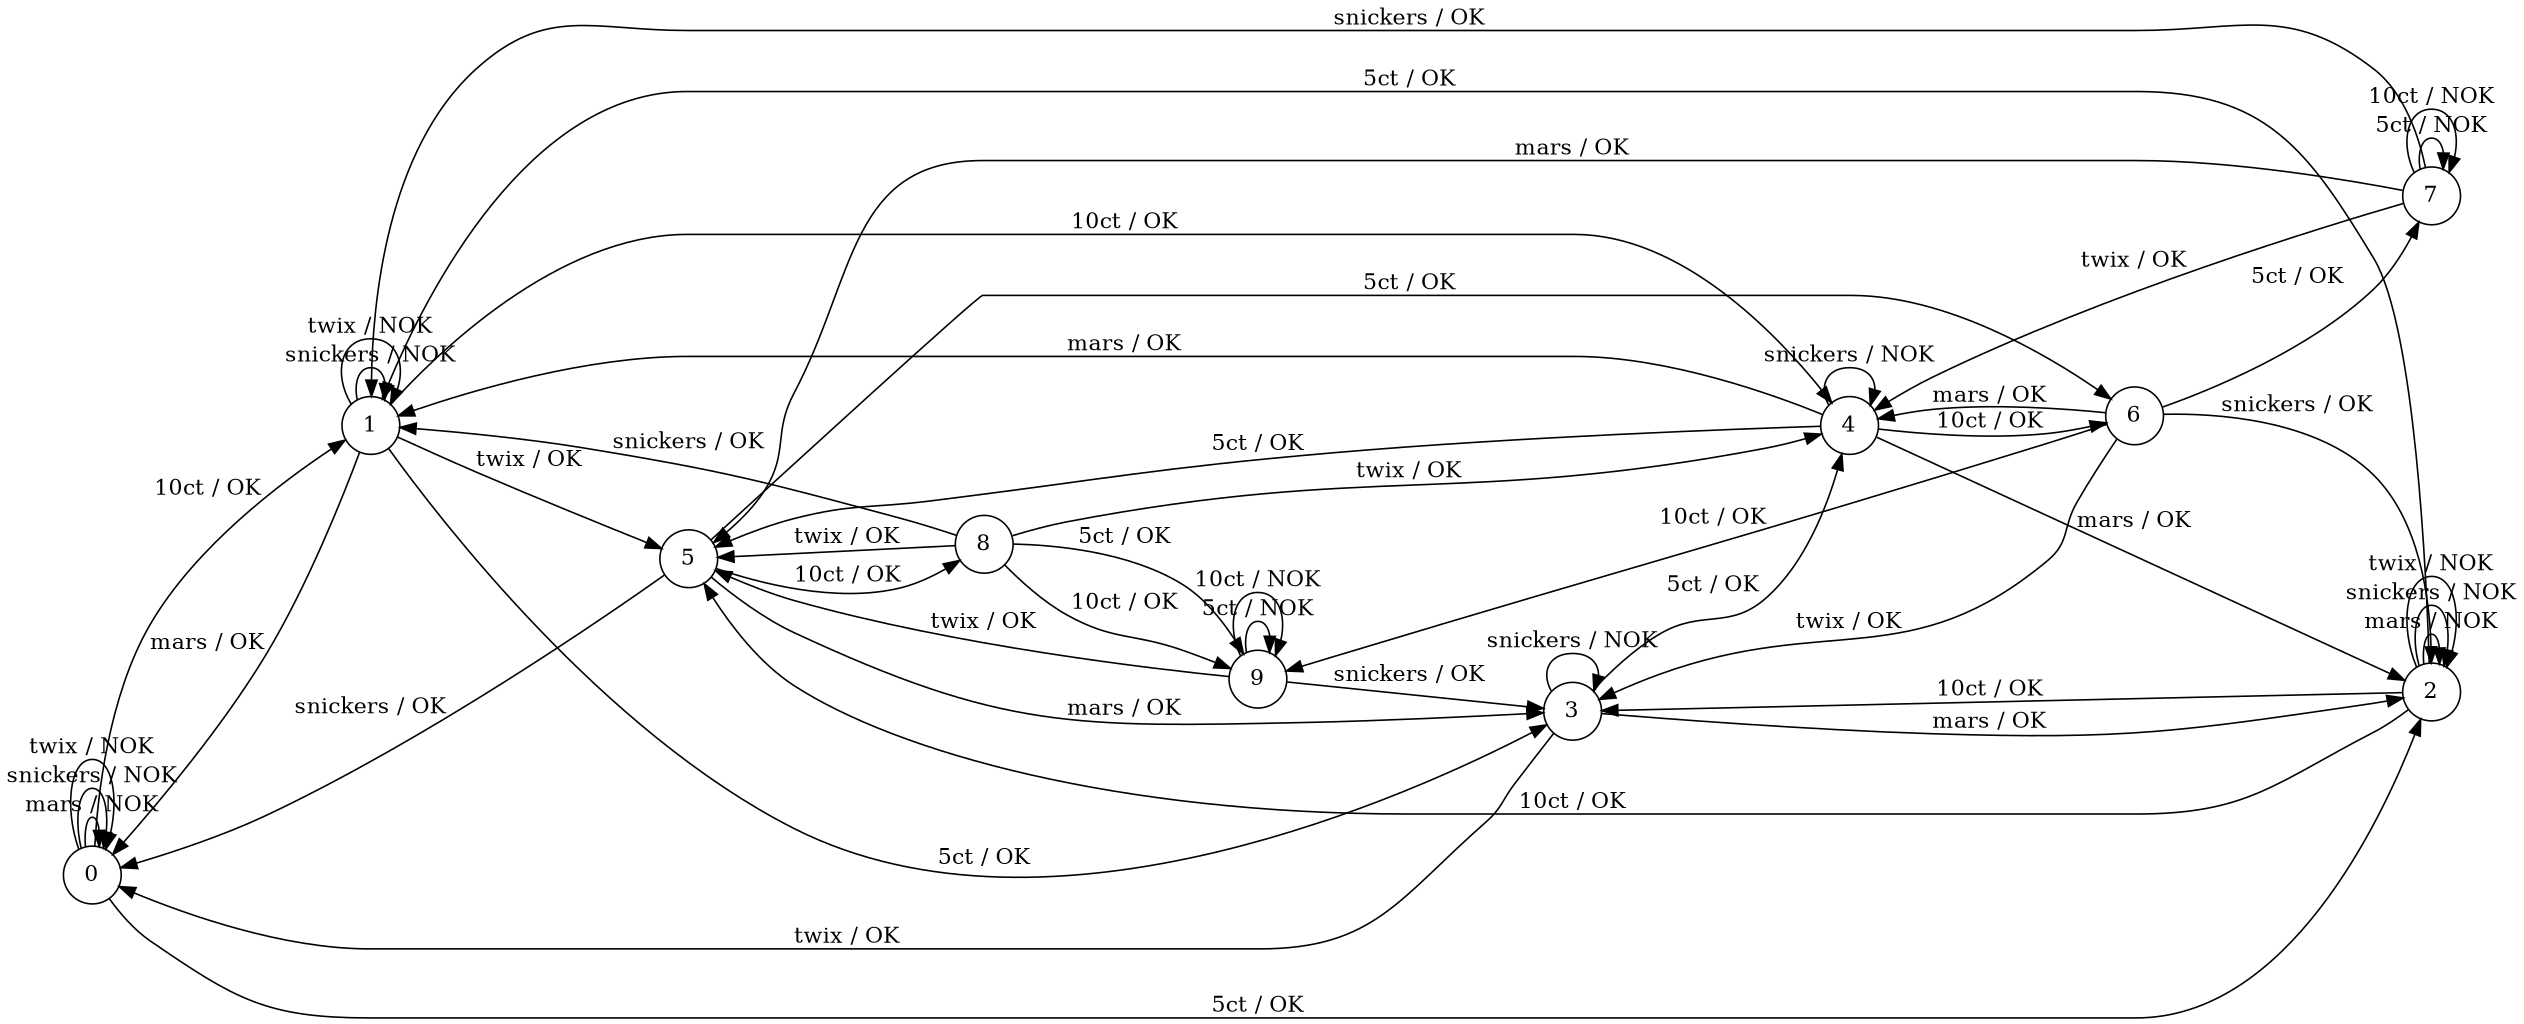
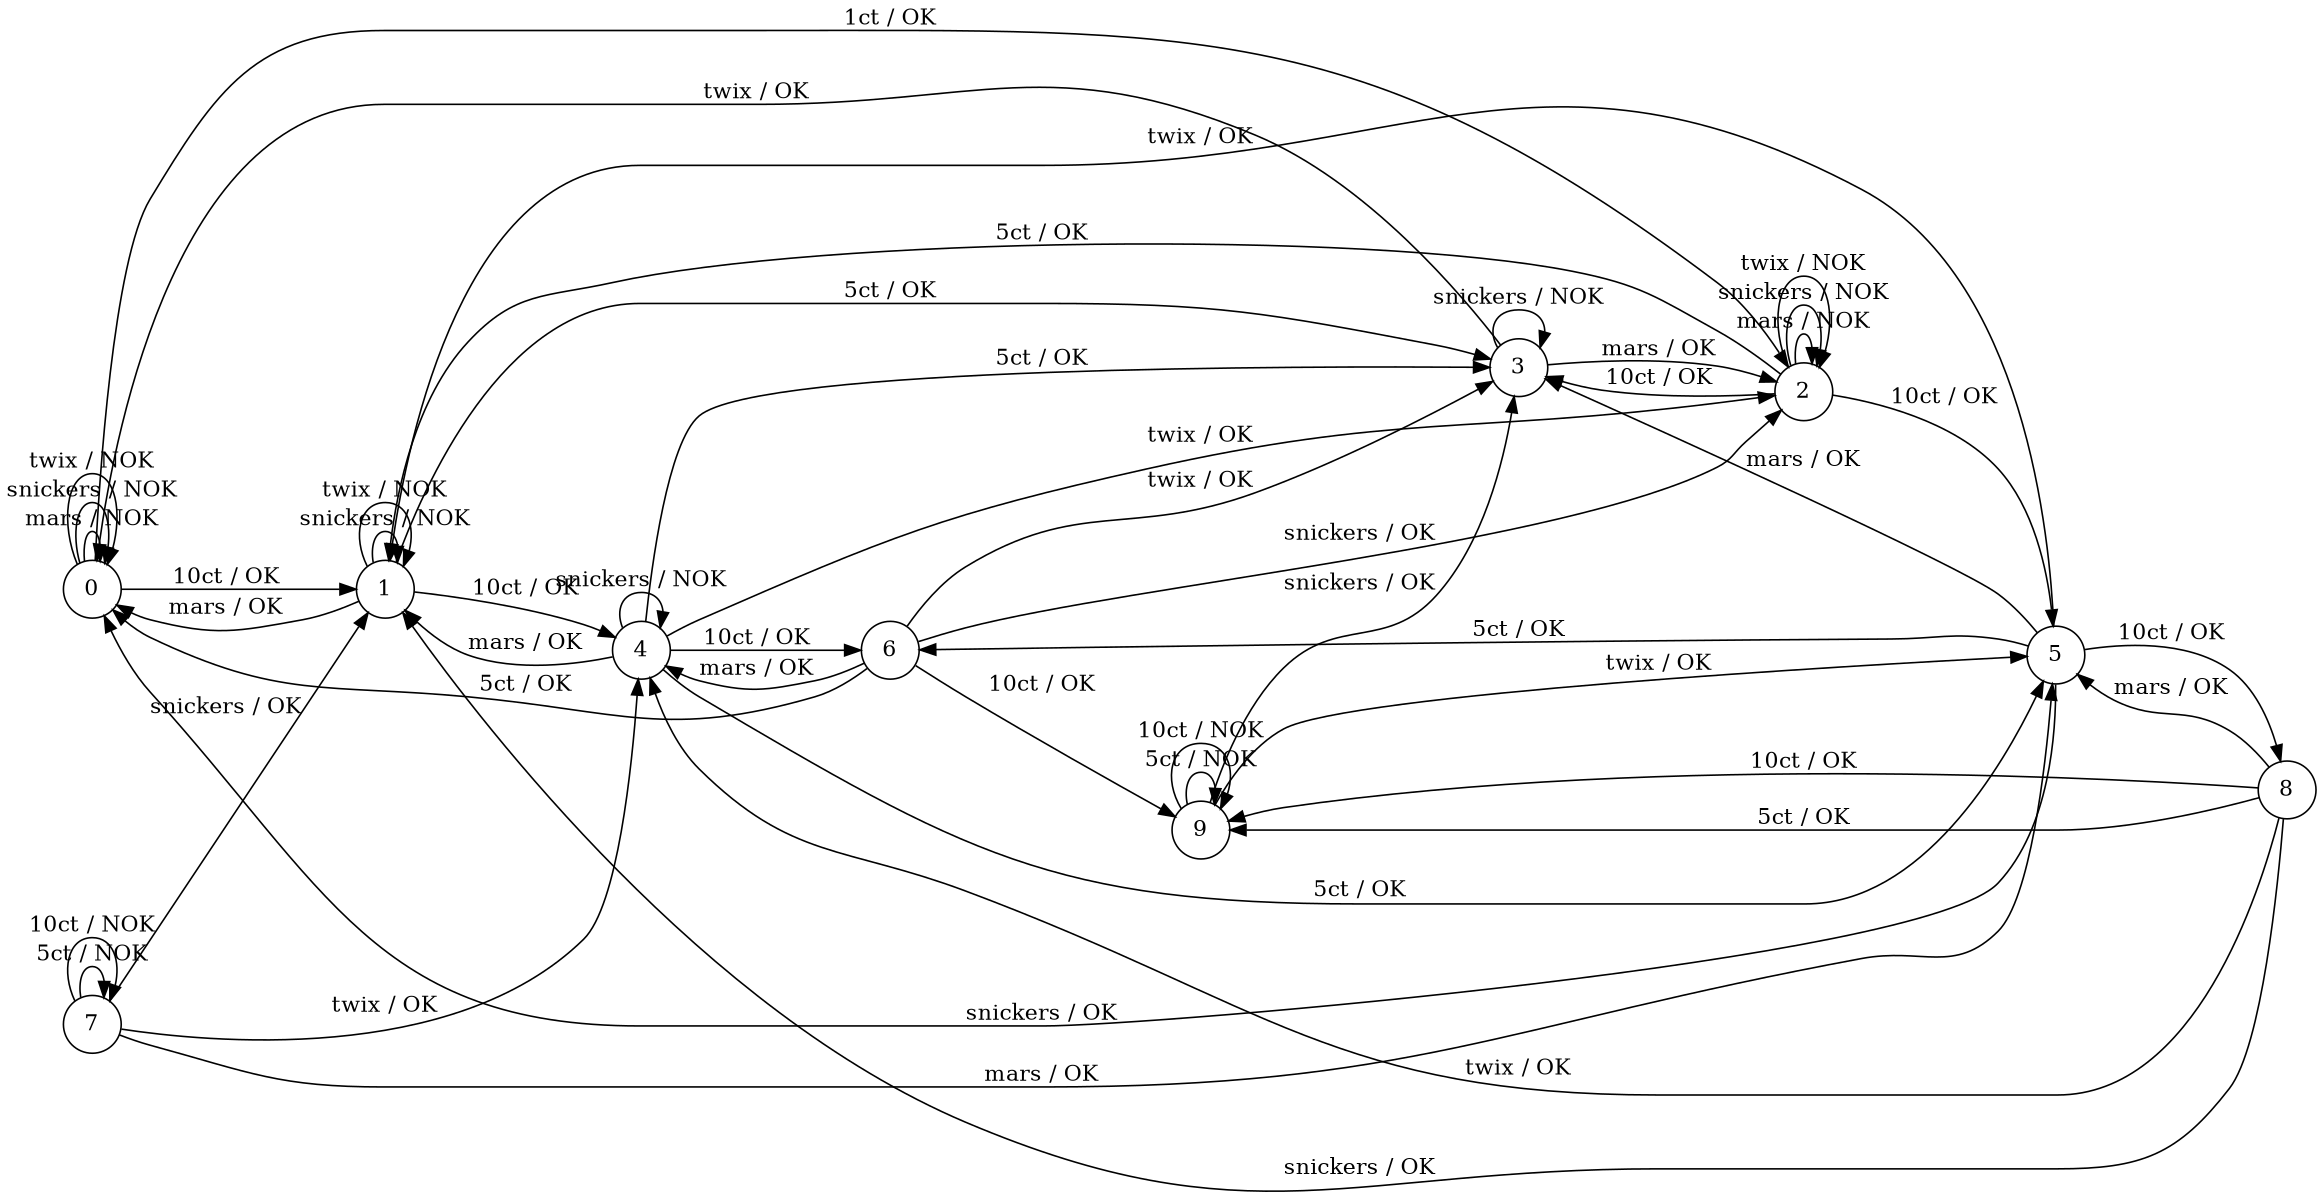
edge "6" -> "7": now "6" -> "0"
edge "1" -> "5": reversed
edge "4" -> "2": label "mars / OK" -> "twix / OK"
edge "8" -> "5": label "twix / OK" -> "mars / OK"
edge "3" -> "4": reversed
edge "0" -> "2": label "5ct / OK" -> "1ct / OK"
